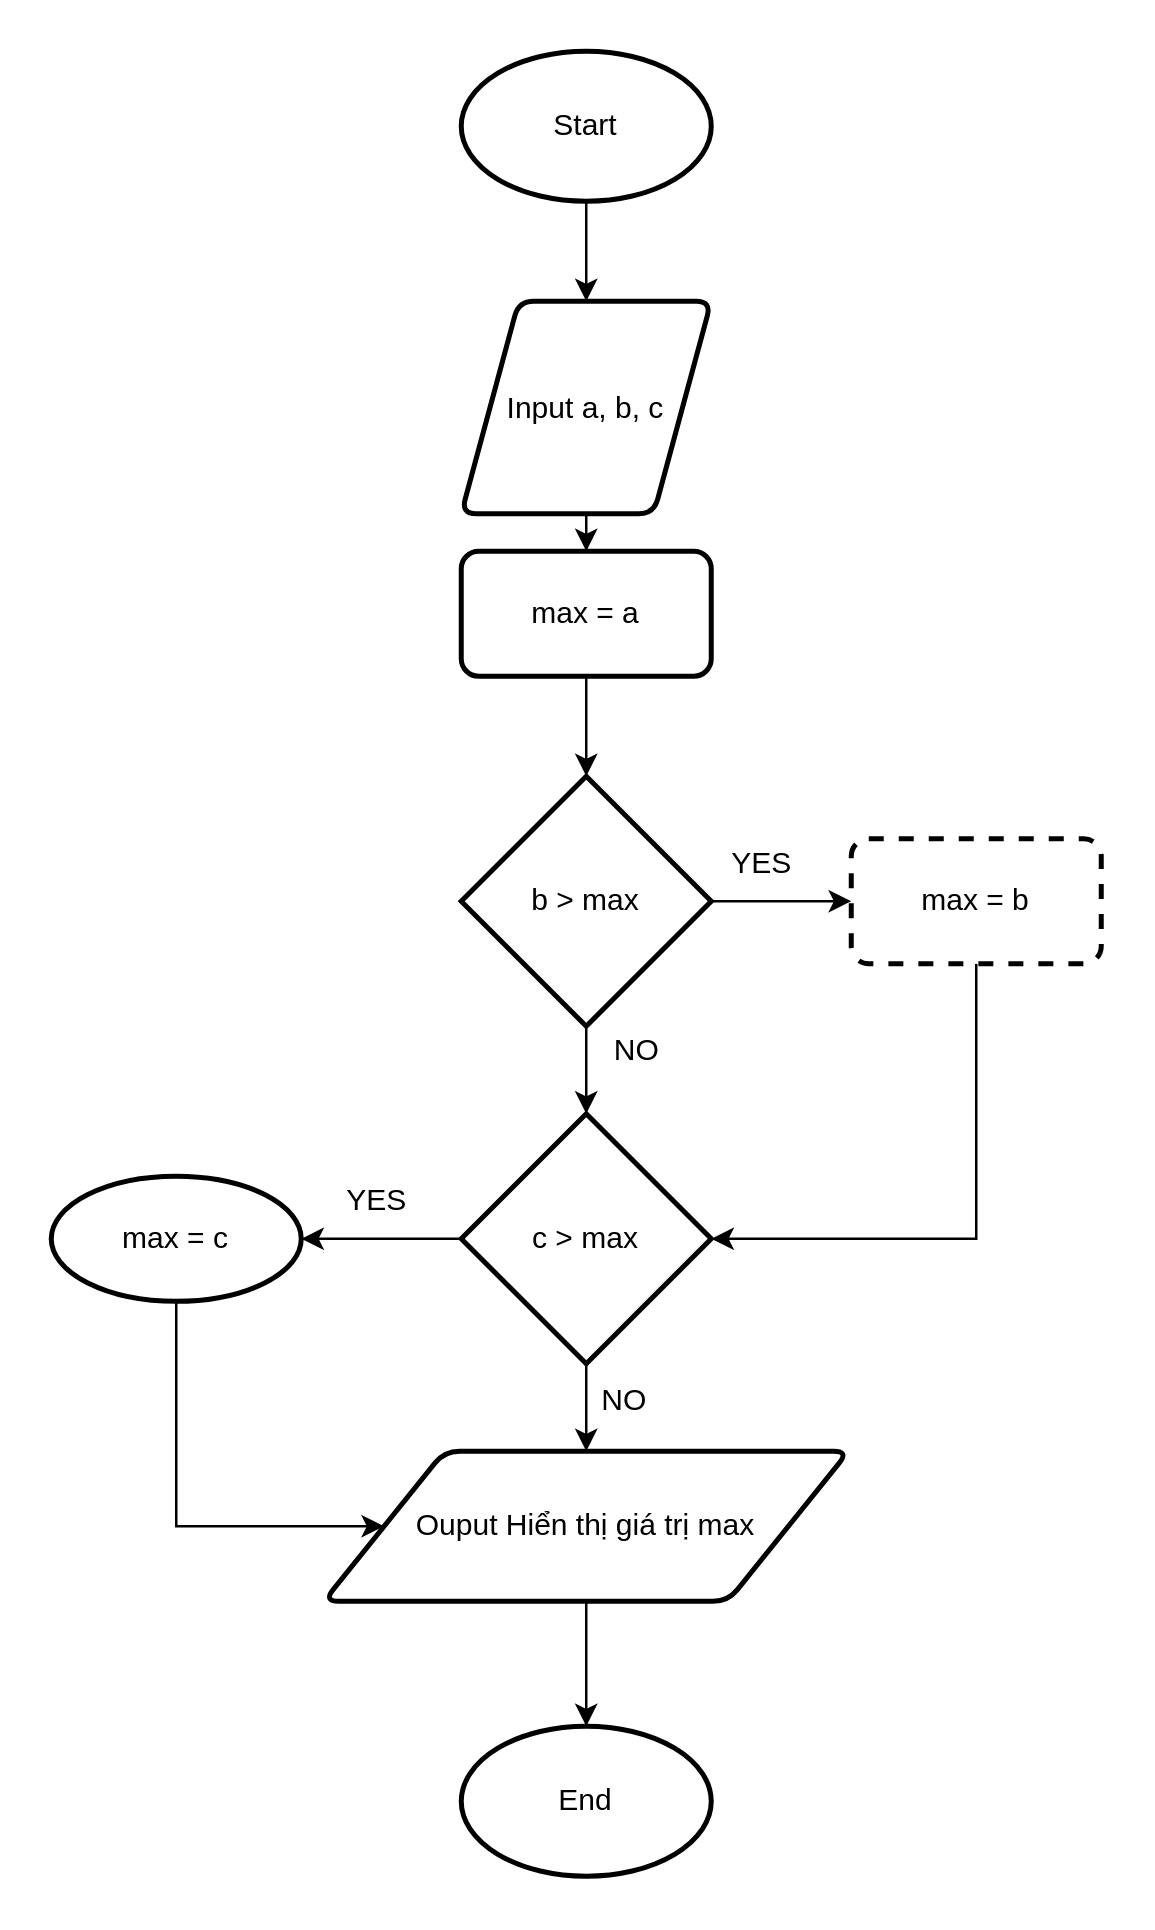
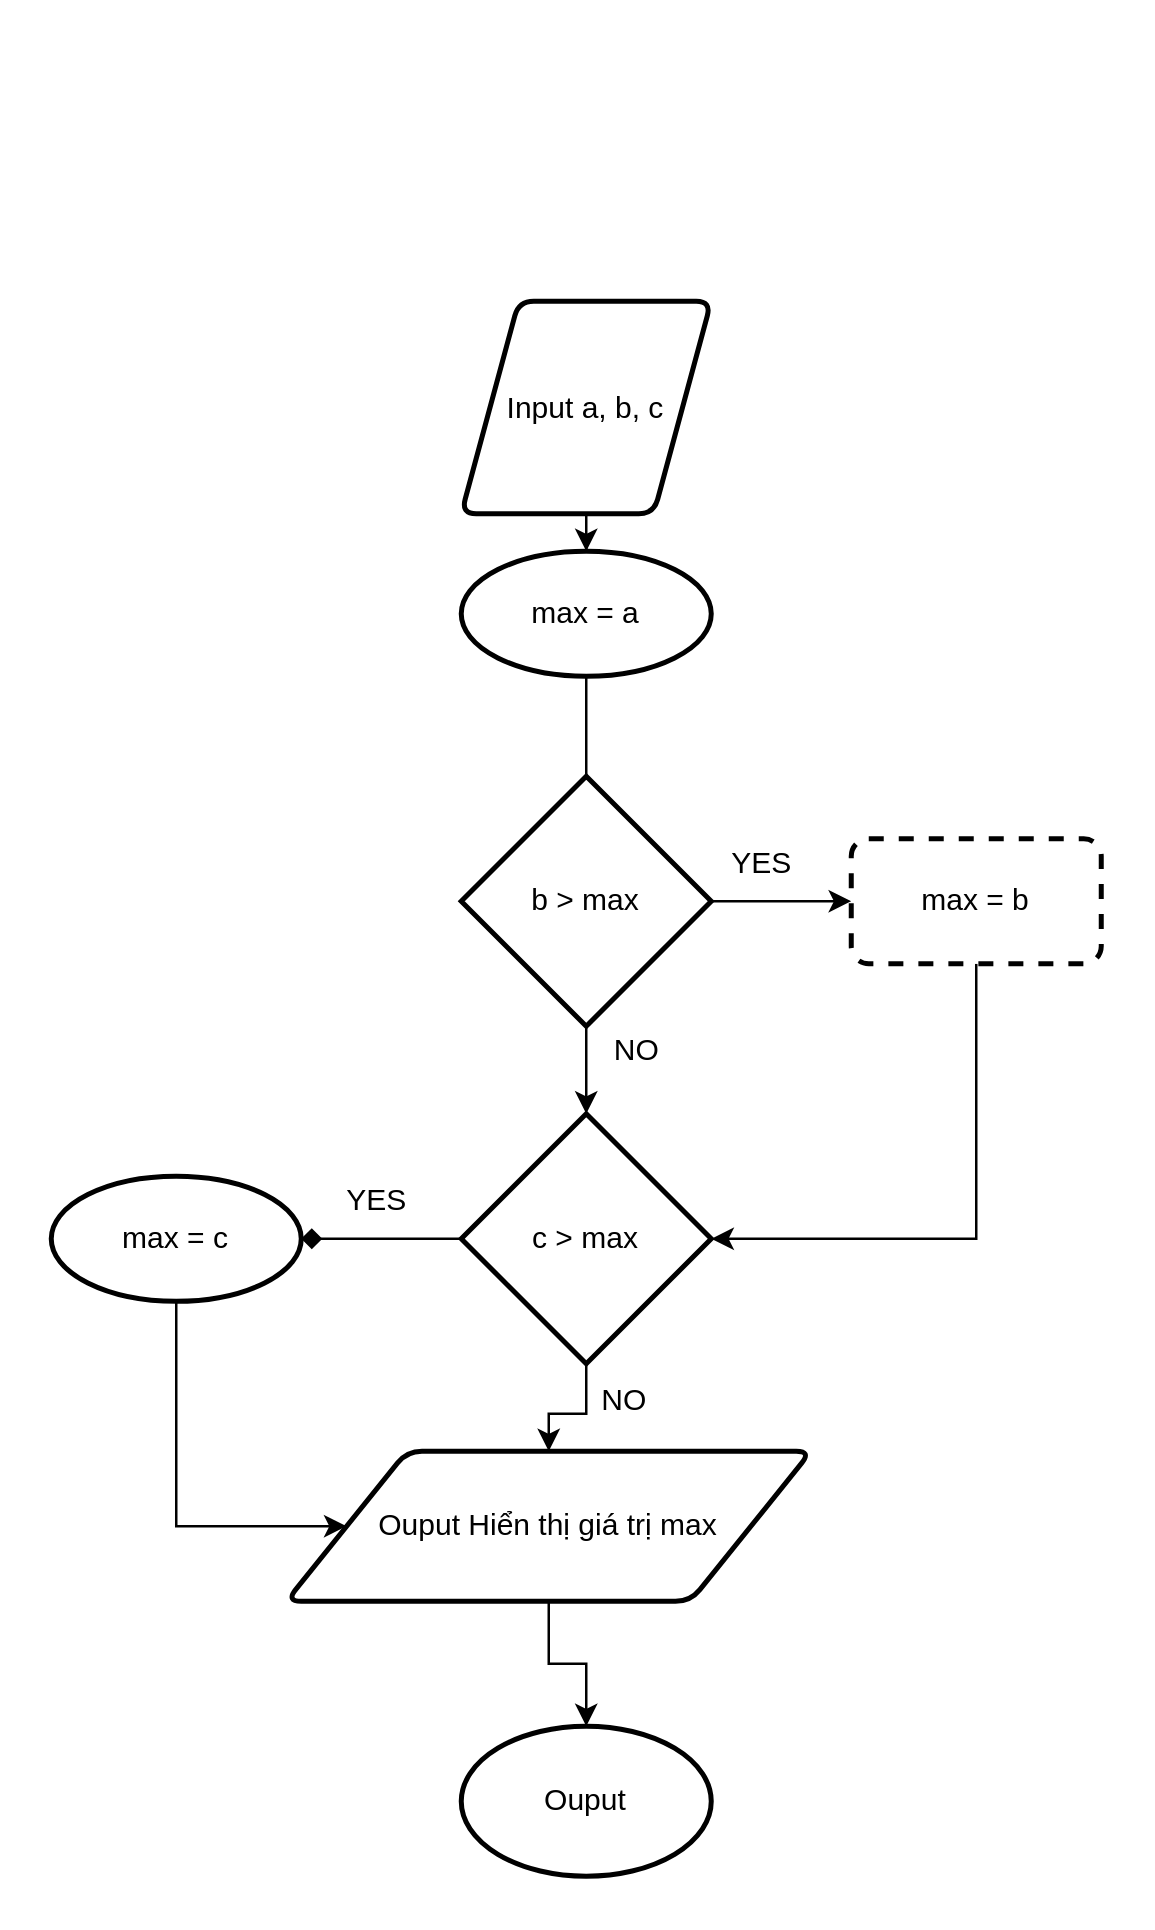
node "Start": removed
edge "Start" -> "Input a, b, c": removed
node "max = a": shape rounded rectangle -> ellipse
edge "max = a" -> "b > max": arrowhead classic -> none
edge "c > max" -> "max = c": arrowhead classic -> diamond
node "Ouput Hiển thị giá trị max": moved (586, 1526) -> (549, 1526)
node "End": label "End" -> "Ouput"
